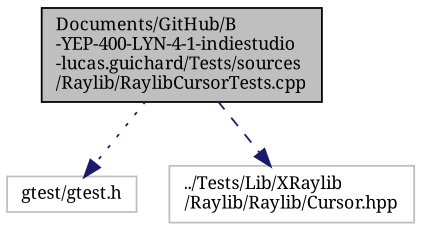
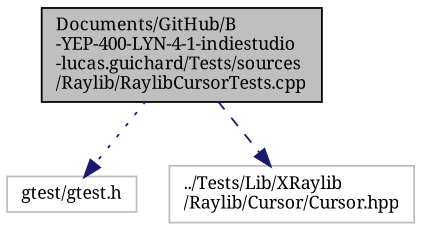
node "../Tests/Lib/XRaylib /Raylib/Raylib/Cursor.hpp": label "../Tests/Lib/XRaylib /Raylib/Raylib/Cursor.hpp" -> "../Tests/Lib/XRaylib /Raylib/Cursor/Cursor.hpp"
